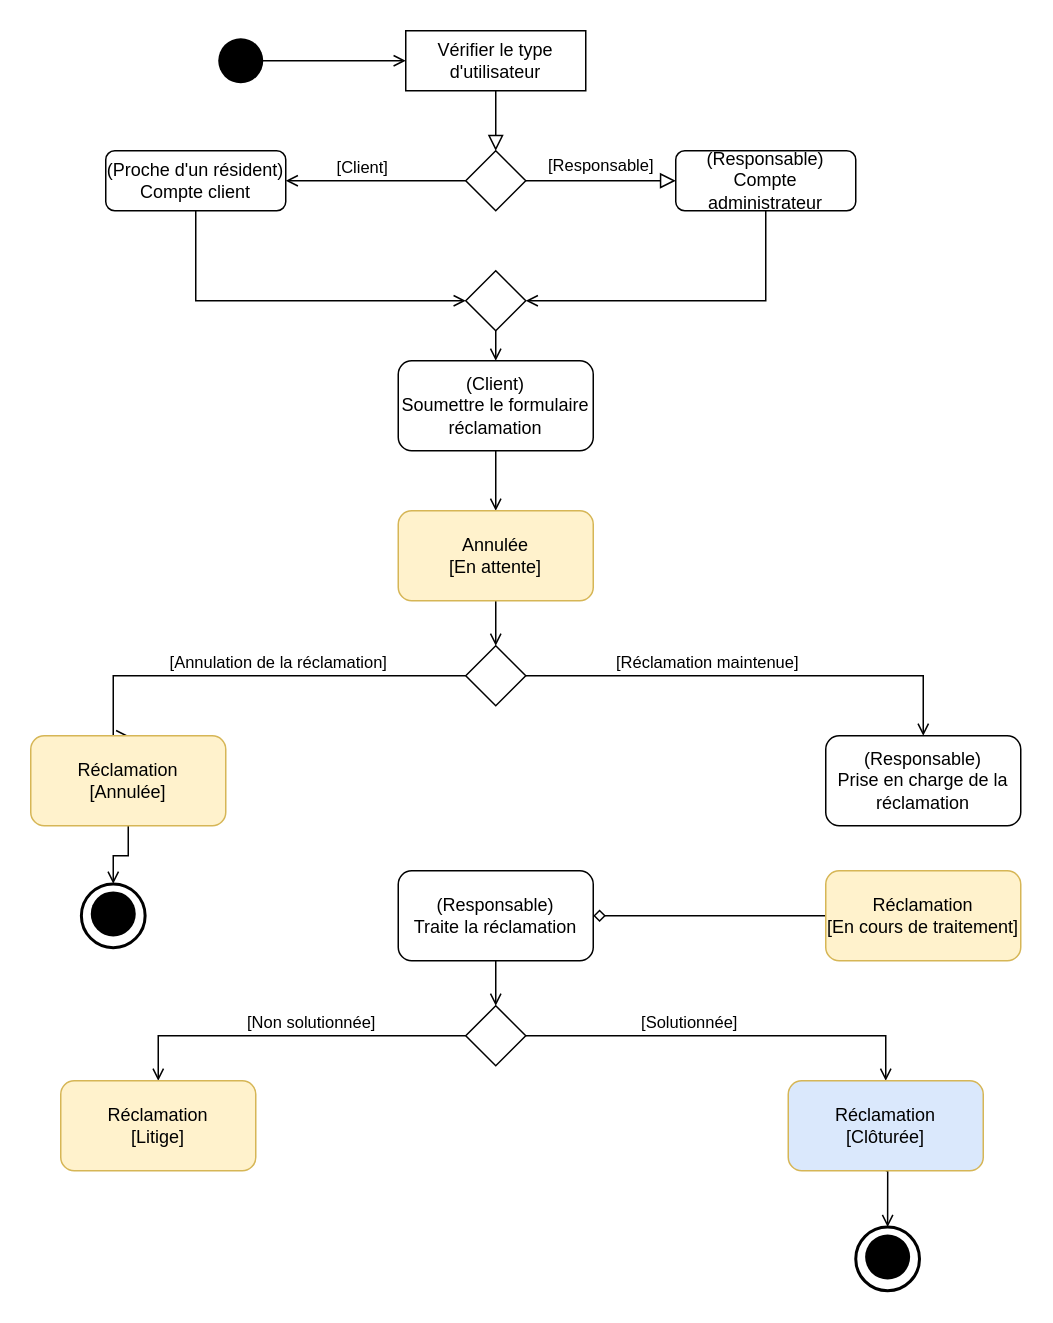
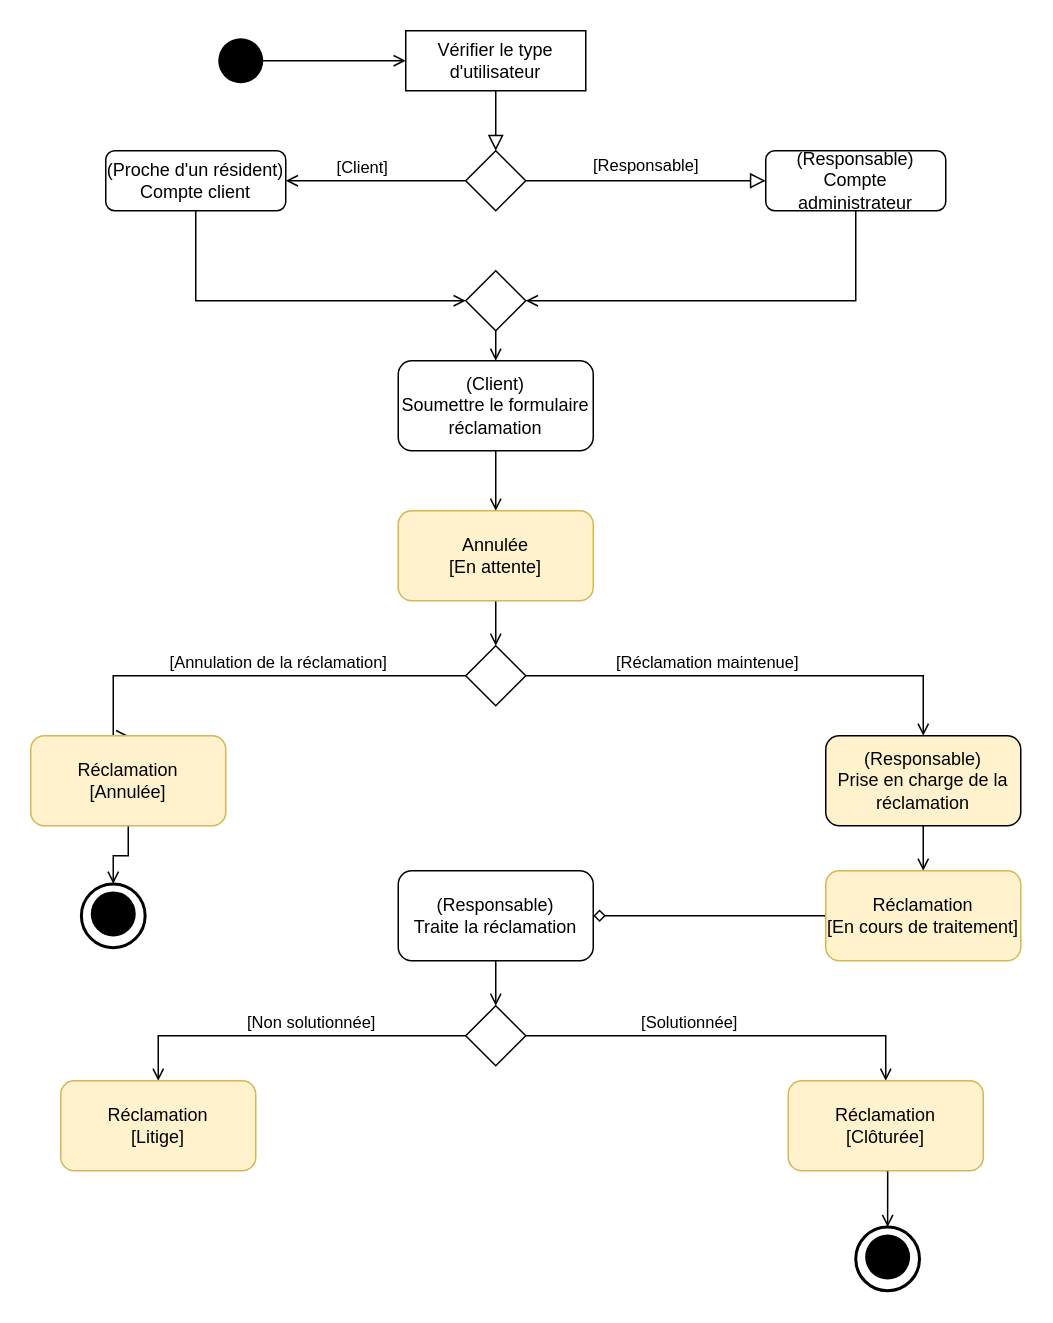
node "(Responsable) Compte administrateur": moved (766, 181) -> (856, 181)
node "(Responsable) Prise en charge de la réclamation": fillcolor #ffffff -> #fff2cc
edge "(Responsable) Prise en charge de la réclamation" -> "Réclamation [En cours de traitement]": added
node "Réclamation [Clôturée]": fillcolor #dae8fc -> #fff2cc
